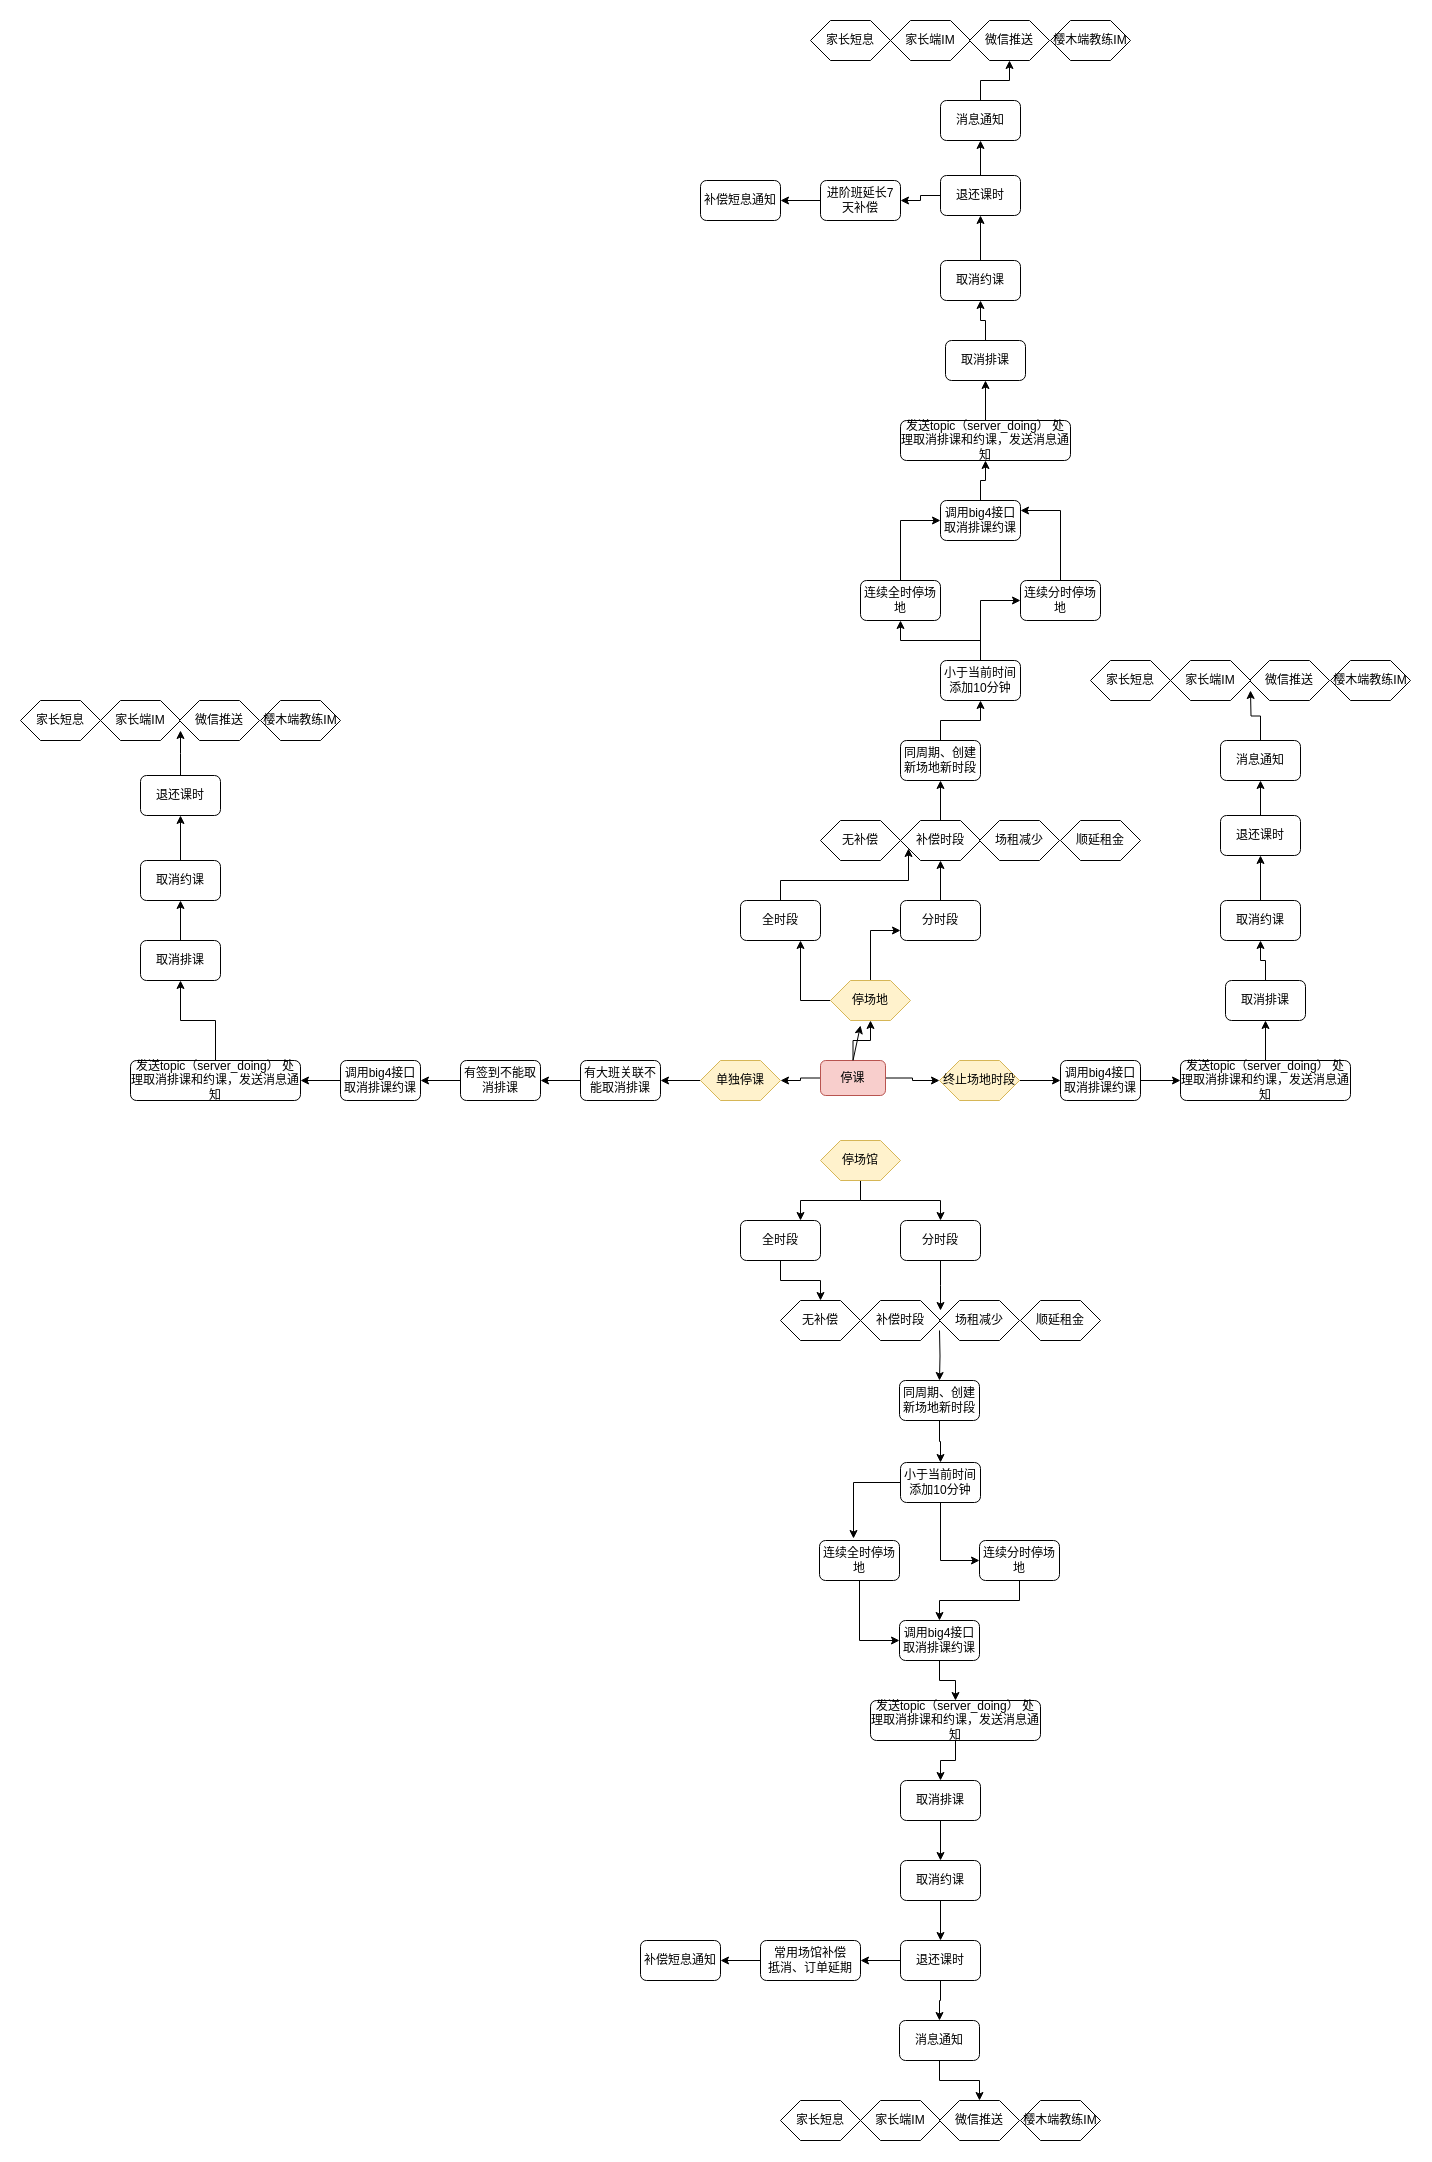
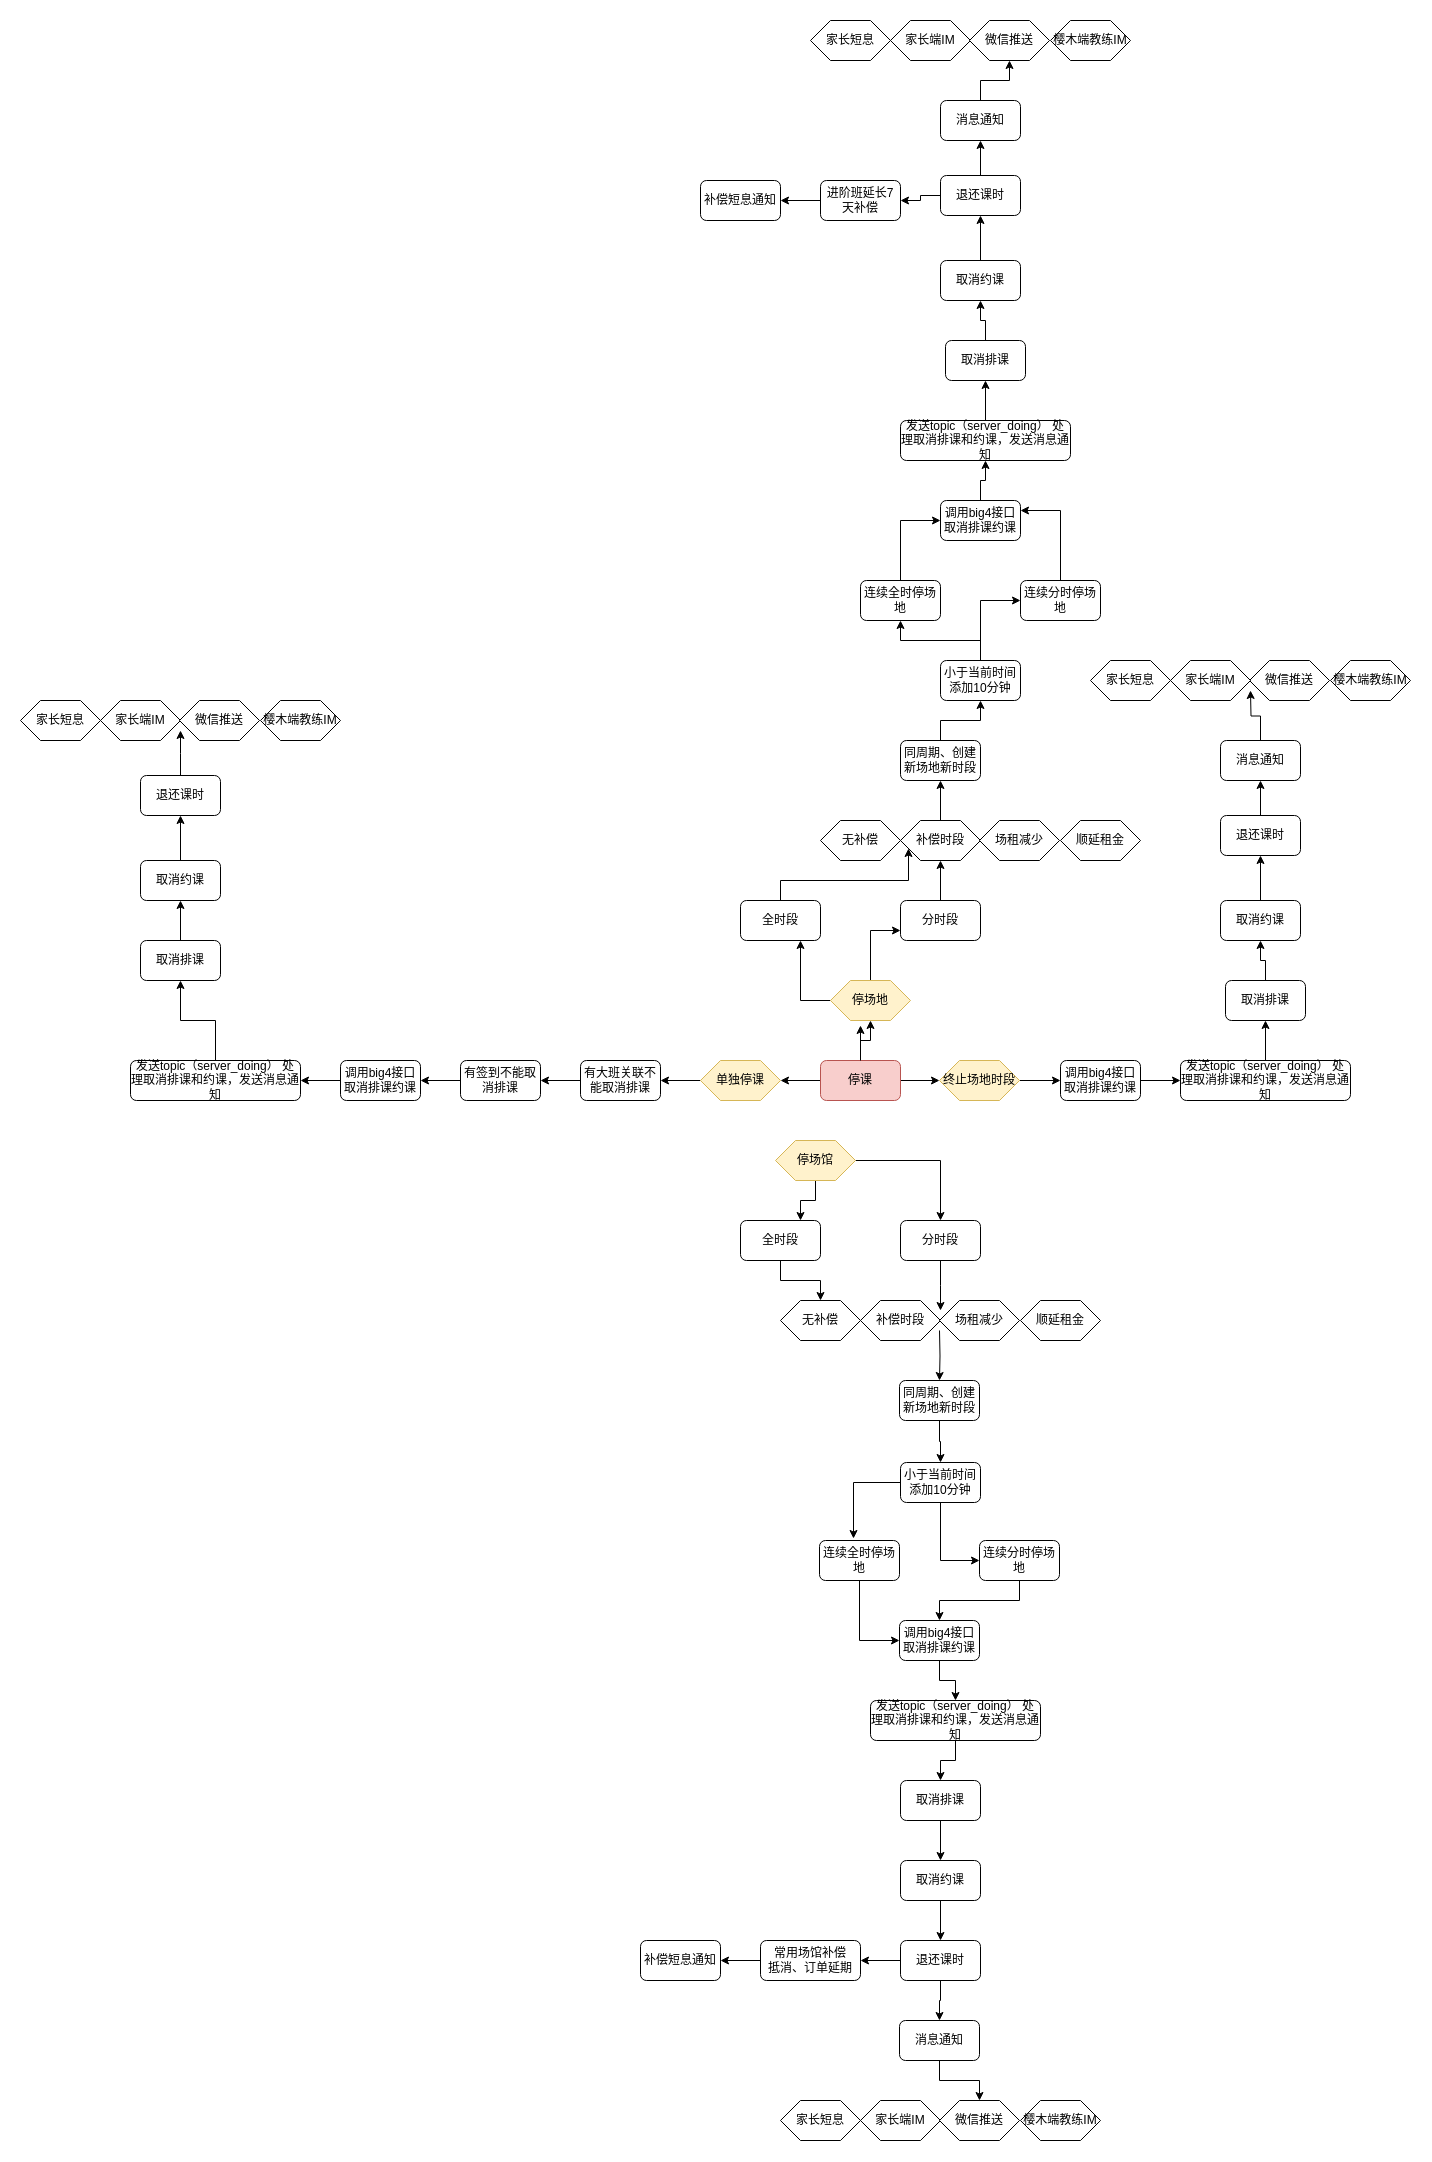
node "停课": size 65x35 -> 80x40
node "停场馆": moved (861, 1161) -> (816, 1161)
